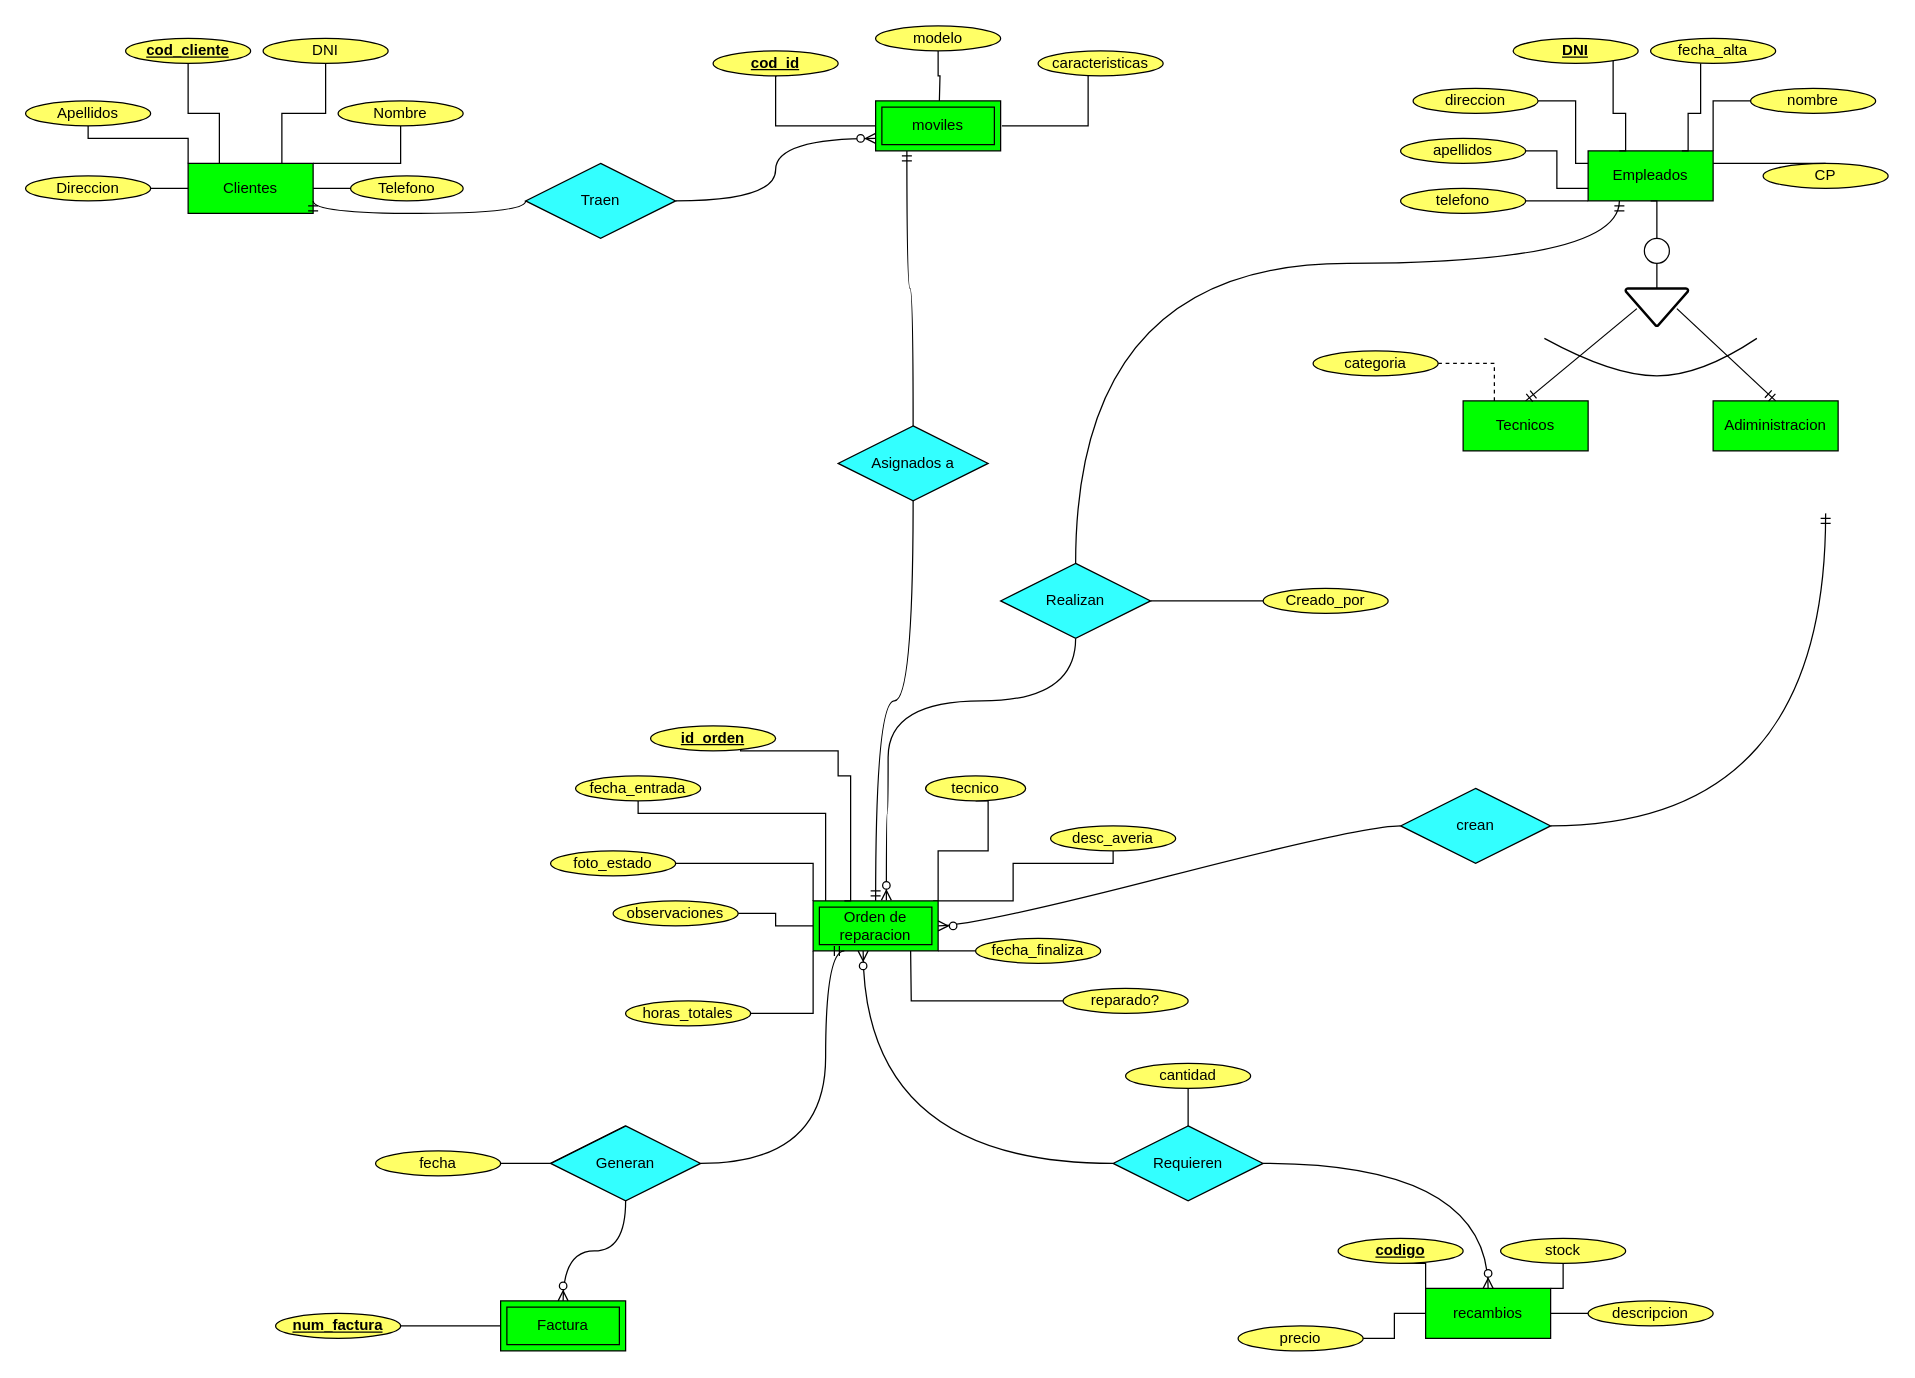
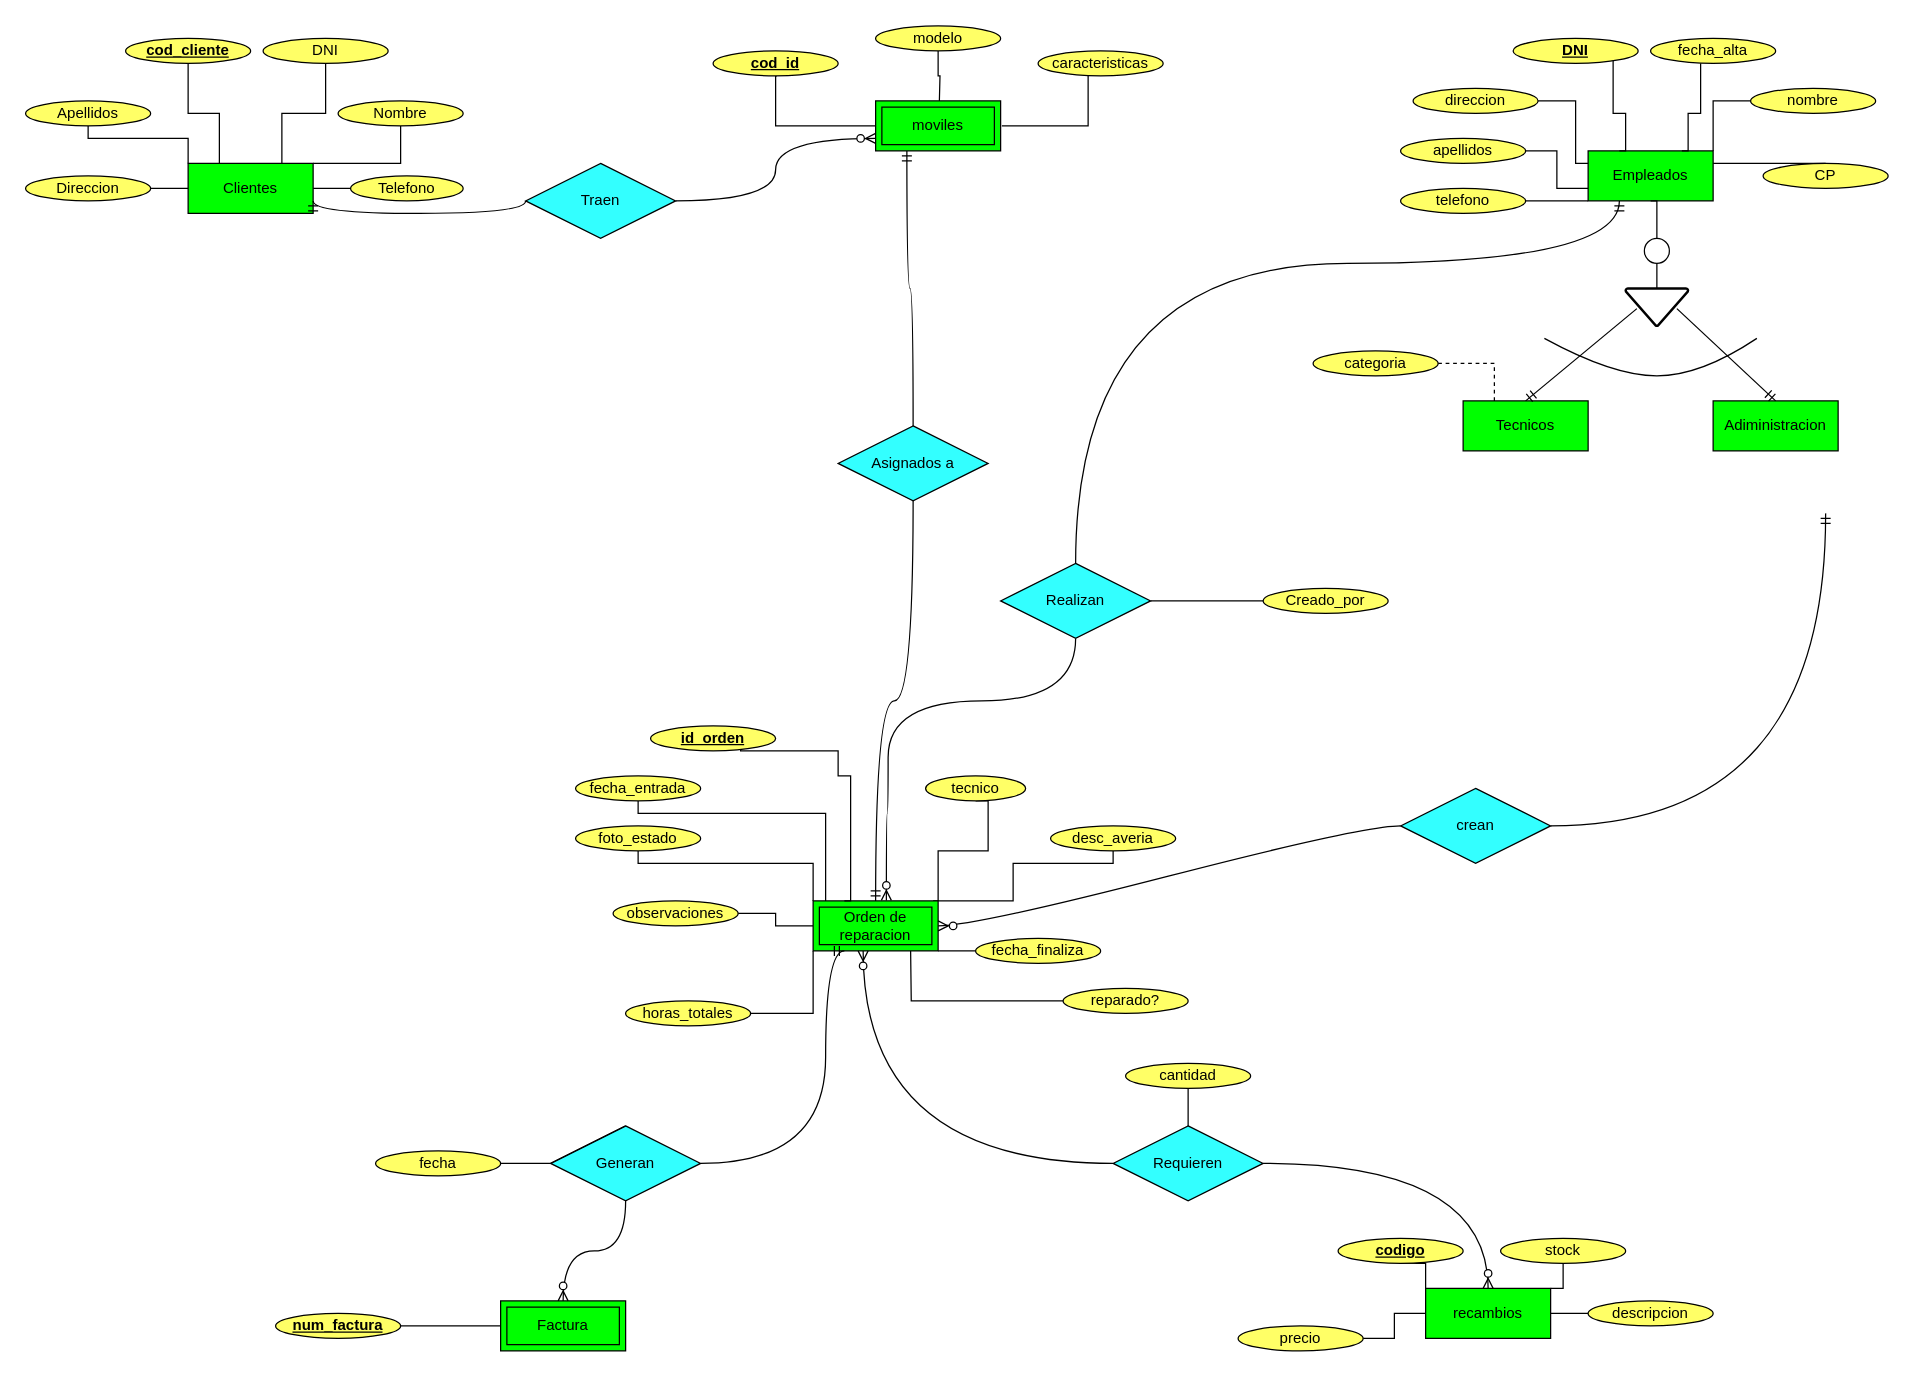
node "foto_estado": moved (613, 863) -> (638, 838)
